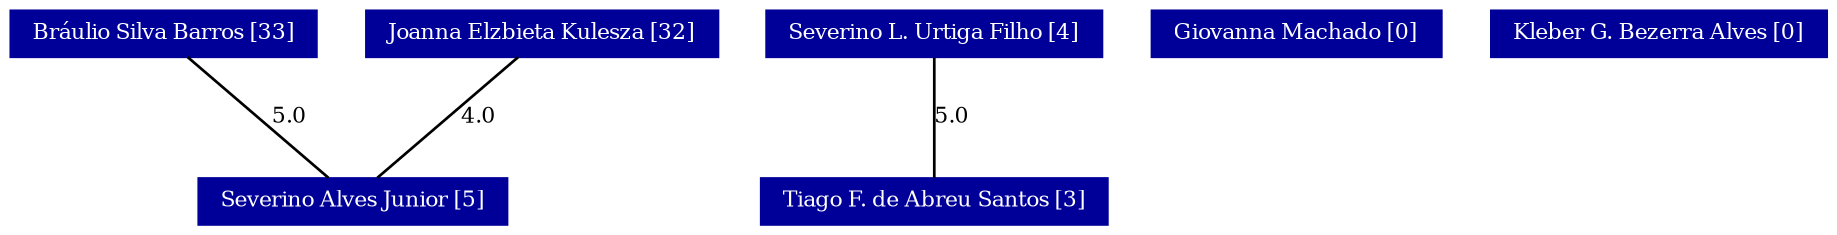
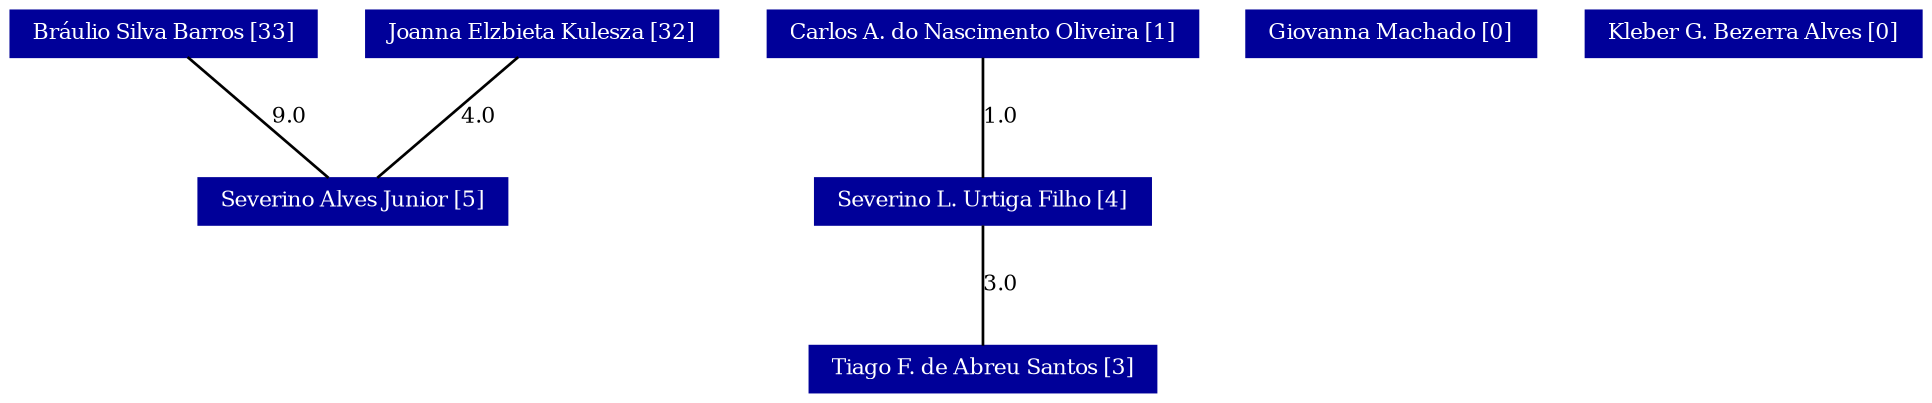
node "Carlos A. do Nascimento Oliveira [1]": added
edge "Bráulio Silva Barros [33]" -- "Severino Alves Junior [5]": label "5.0" -> "9.0"
edge "Severino L. Urtiga Filho [4]" -- "Tiago F. de Abreu Santos [3]": label "5.0" -> "3.0"
